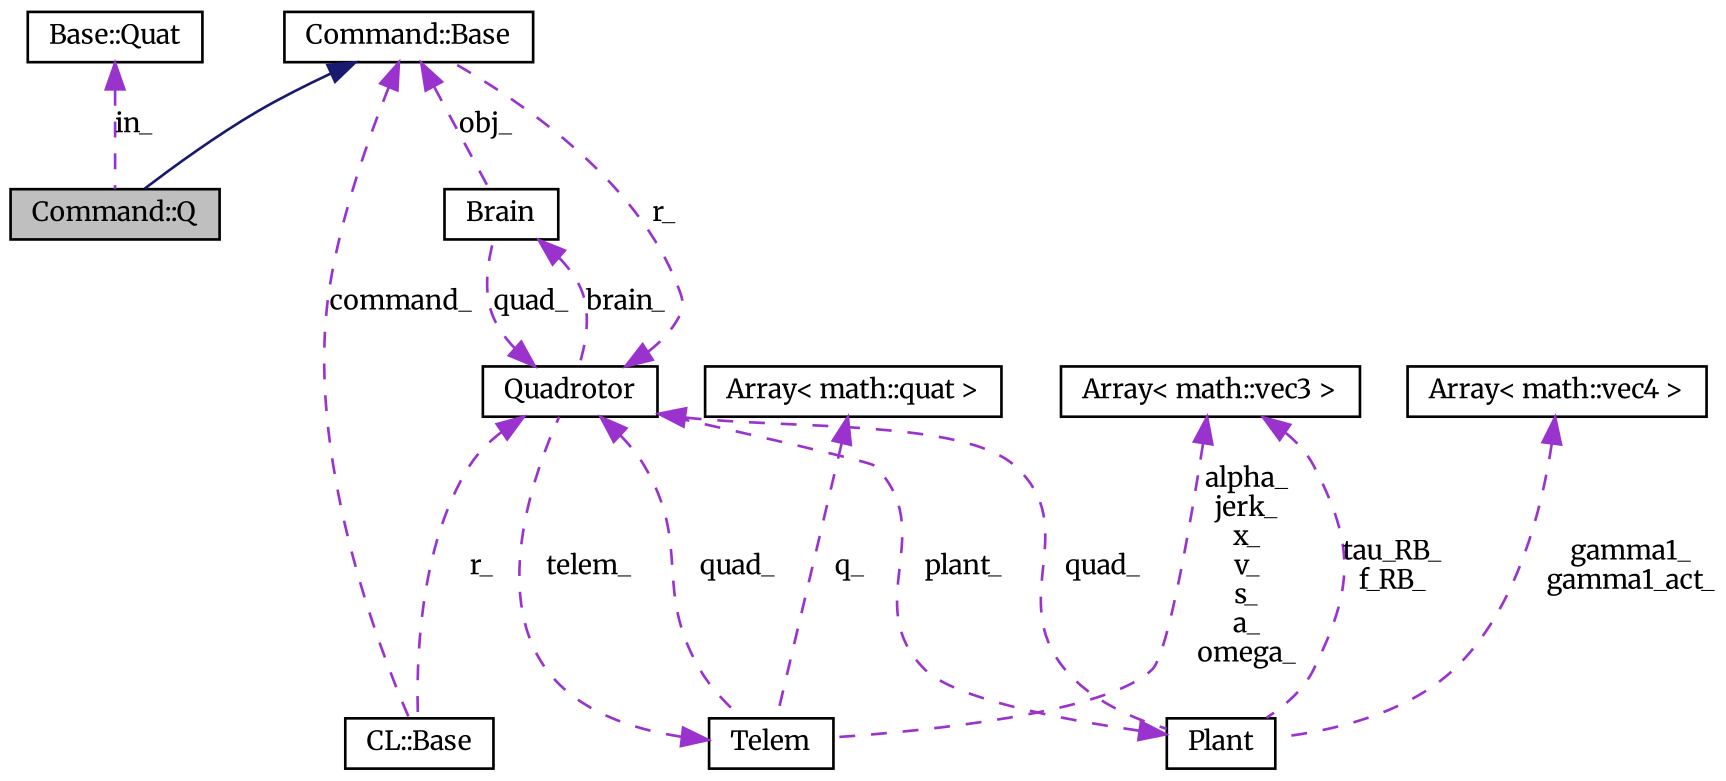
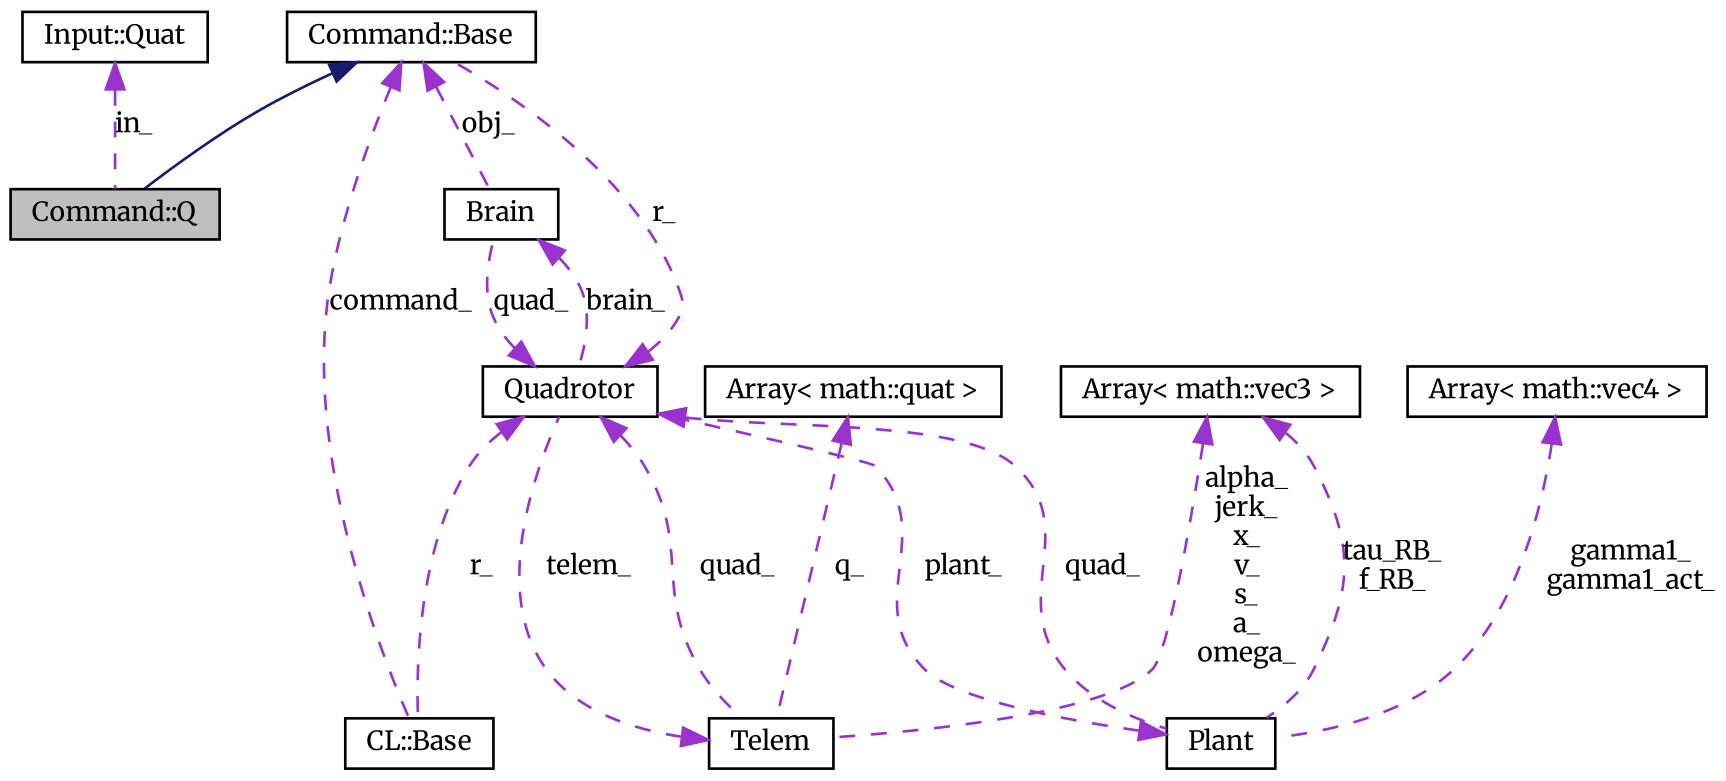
node "Base::Quat": label "Base::Quat" -> "Input::Quat"
